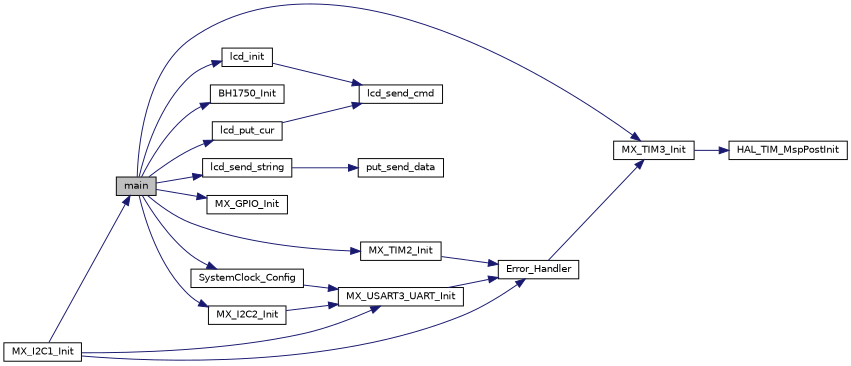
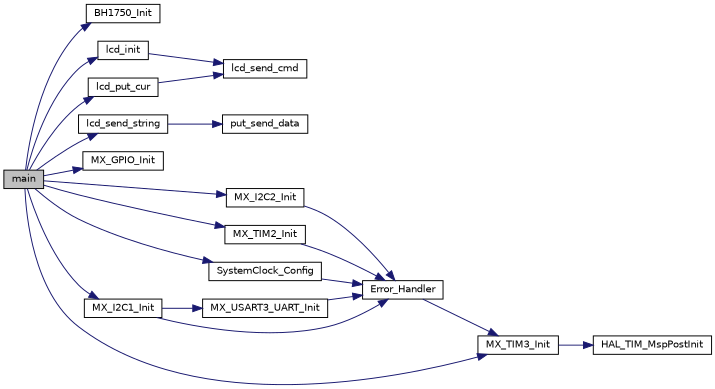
edge "MX_I2C1_Init" -> "main": reversed
edge "SystemClock_Config" -> "MX_USART3_UART_Init": now "SystemClock_Config" -> "Error_Handler"
edge "MX_I2C2_Init" -> "MX_USART3_UART_Init": now "MX_I2C2_Init" -> "Error_Handler"
